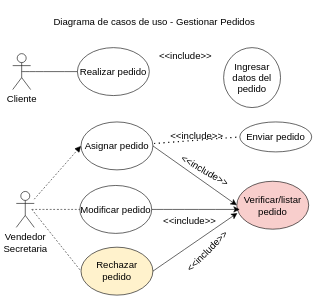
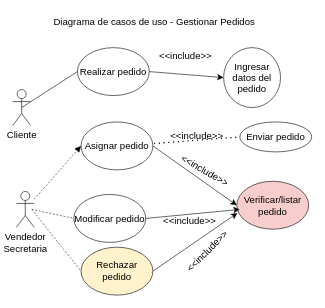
node "Cliente": moved (21, 72) -> (21, 108)
edge "Realizar pedido" -> "Ingresar datos del pedido": added
node "Modificar pedido": moved (116, 210) -> (110, 219)
